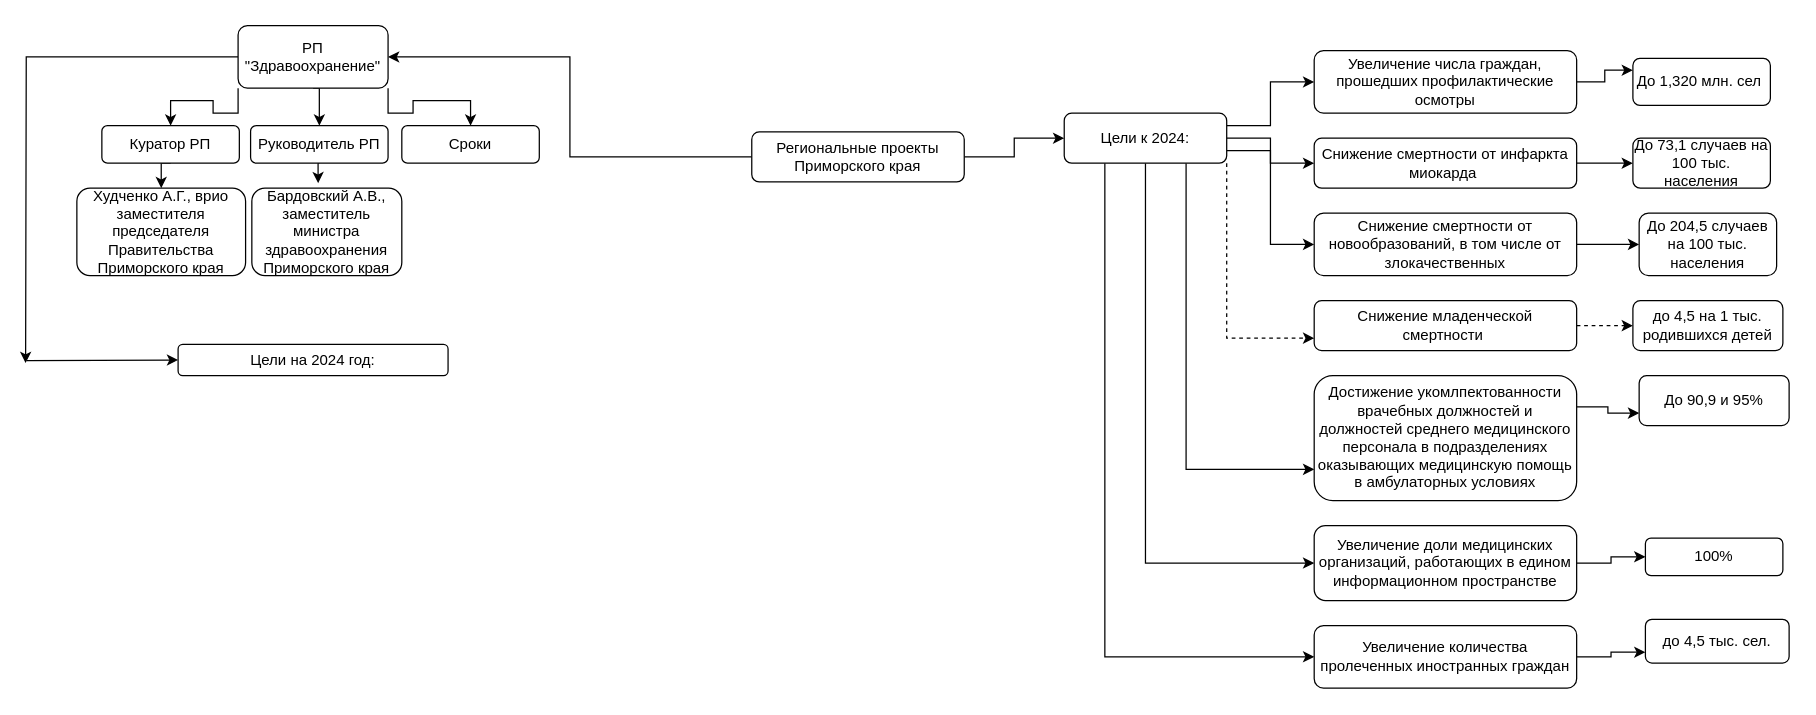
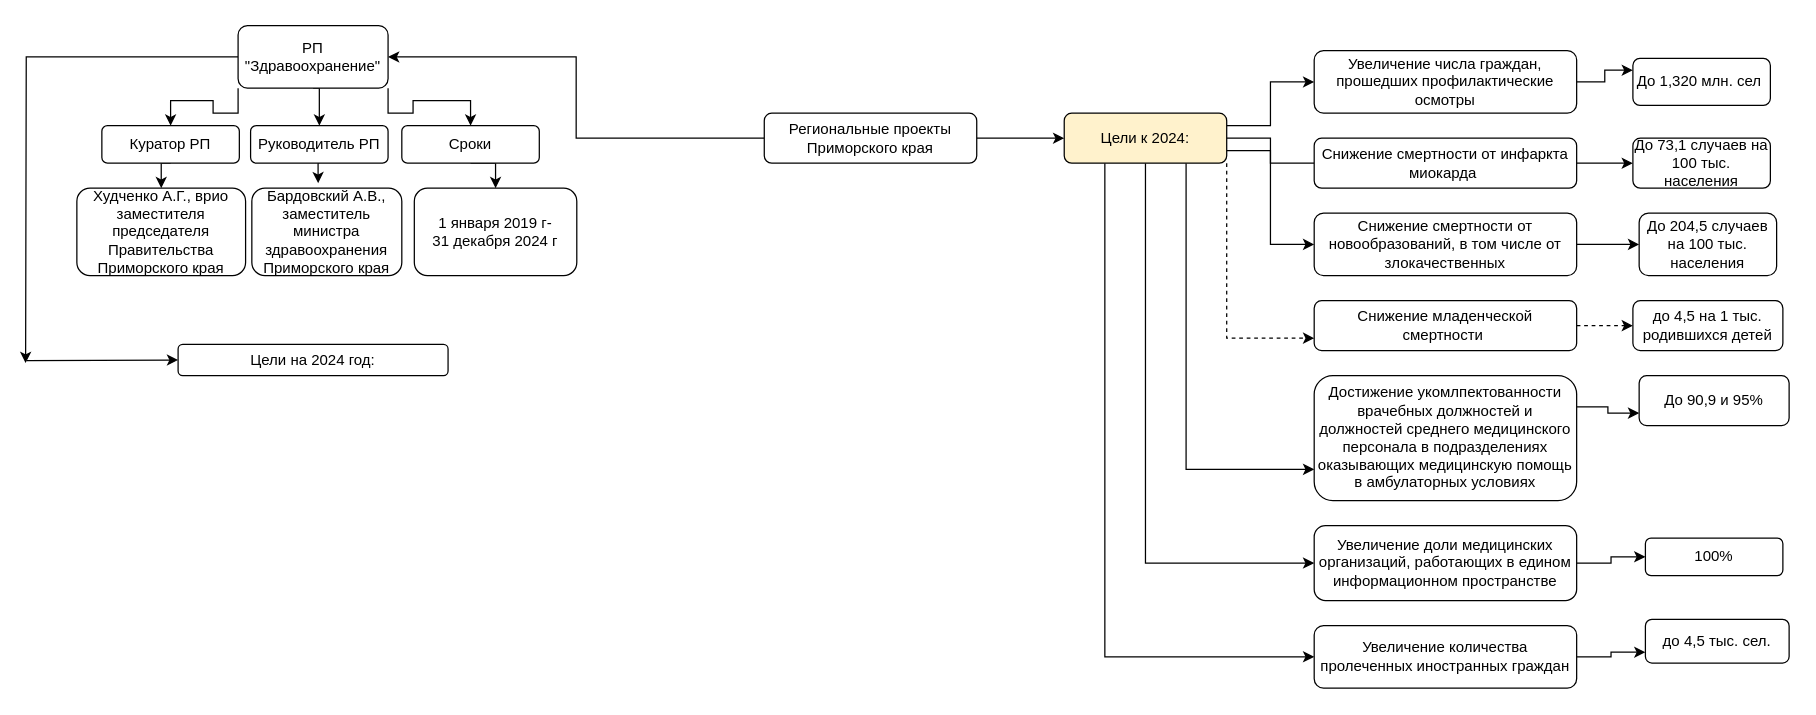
node "Цели к 2024:": fillcolor #ffffff -> #fff2cc
node "Региональные проекты Приморского края": moved (858, 157) -> (871, 138)
edge "Цели к 2024:" -> "Снижение смертности от инфаркта миокарда": arrowhead classic -> none
edge "Сроки" -> "1 января 2019 г- 31 декабря 2024 г": added
node "1 января 2019 г- 31 декабря 2024 г": added
